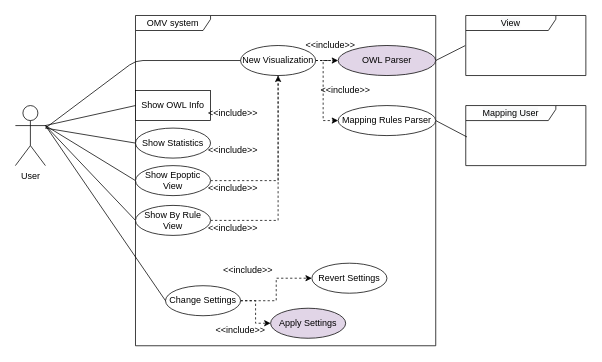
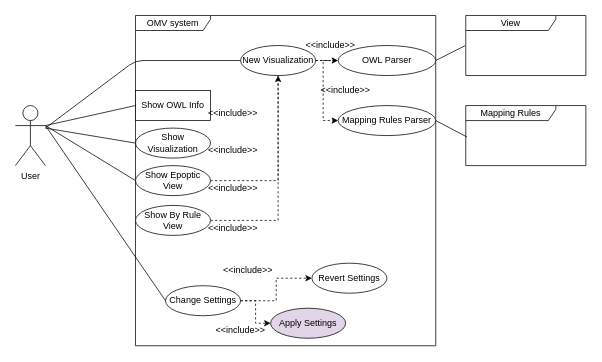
node "OWL Parser": fillcolor #e1d5e7 -> #ffffff
node "Mapping User": label "Mapping User" -> "Mapping Rules"
node "Show Statistics": label "Show Statistics" -> "Show Visualization"
edge "User" -- "Show By Rule View": removed
